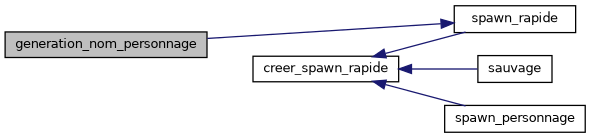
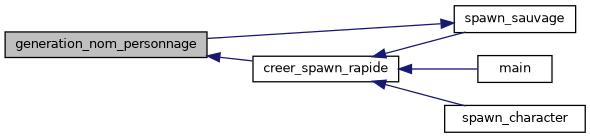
node "spawn_rapide": label "spawn_rapide" -> "spawn_sauvage"
edge "creer_spawn_rapide" -> "generation_nom_personnage": added
node "sauvage": label "sauvage" -> "main"
node "spawn_personnage": label "spawn_personnage" -> "spawn_character"
